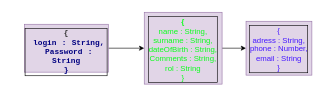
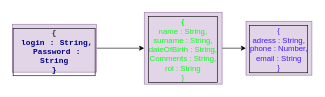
node "{ login : String, Password : String }": moved (66, 48) -> (54, 48)
